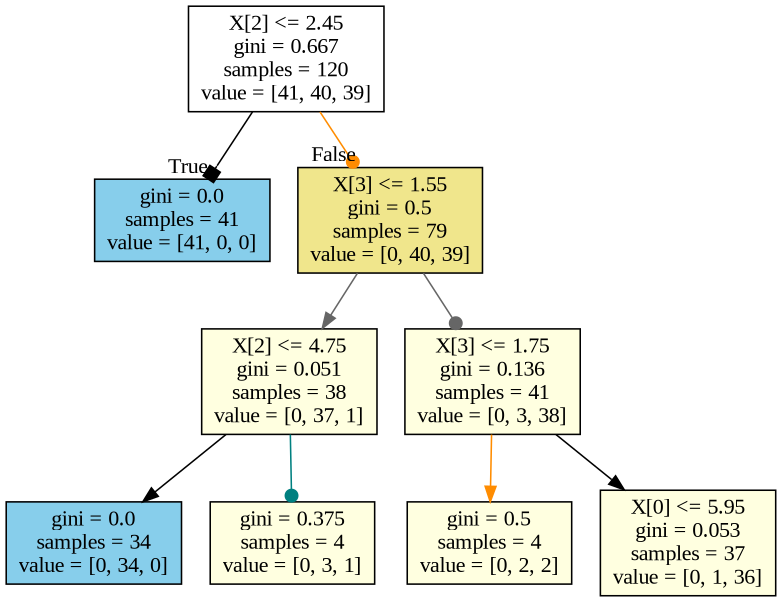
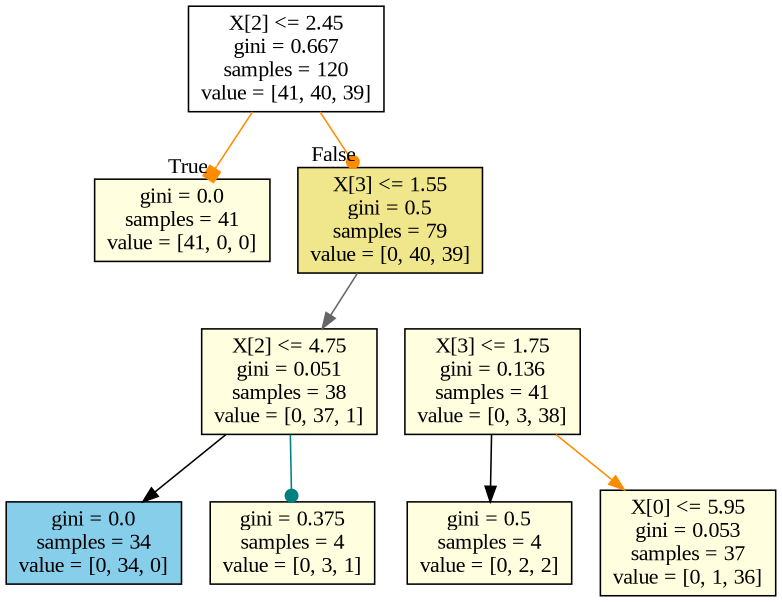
edge "X[2] <= 2.45 gini = 0.667 samples = 120 value = [41, 40, 39]" -> "gini = 0.0 samples = 41 value = [41, 0, 0]": color black -> darkorange
node "gini = 0.0 samples = 41 value = [41, 0, 0]": fillcolor skyblue -> lightyellow
edge "X[3] <= 1.55 gini = 0.5 samples = 79 value = [0, 40, 39]" -> "X[3] <= 1.75 gini = 0.136 samples = 41 value = [0, 3, 38]": removed
edge "X[3] <= 1.75 gini = 0.136 samples = 41 value = [0, 3, 38]" -> "X[0] <= 5.95 gini = 0.053 samples = 37 value = [0, 1, 36]": color black -> darkorange
edge "X[3] <= 1.75 gini = 0.136 samples = 41 value = [0, 3, 38]" -> "gini = 0.5 samples = 4 value = [0, 2, 2]": color darkorange -> black
